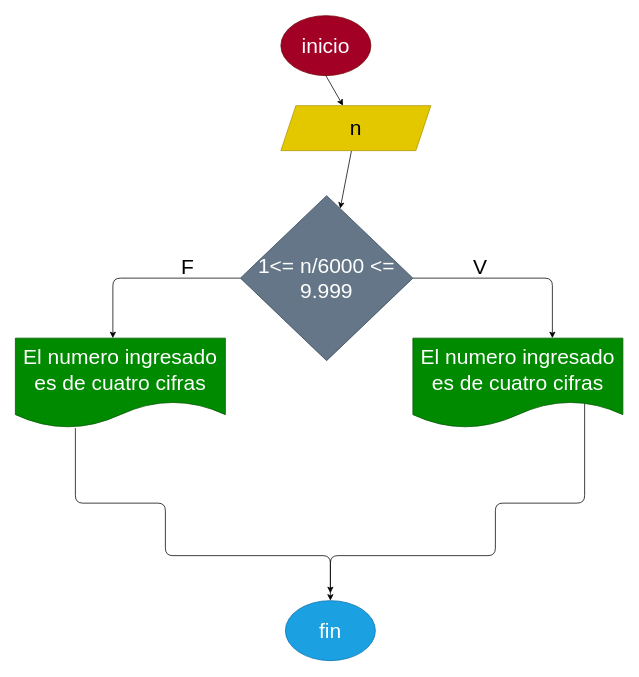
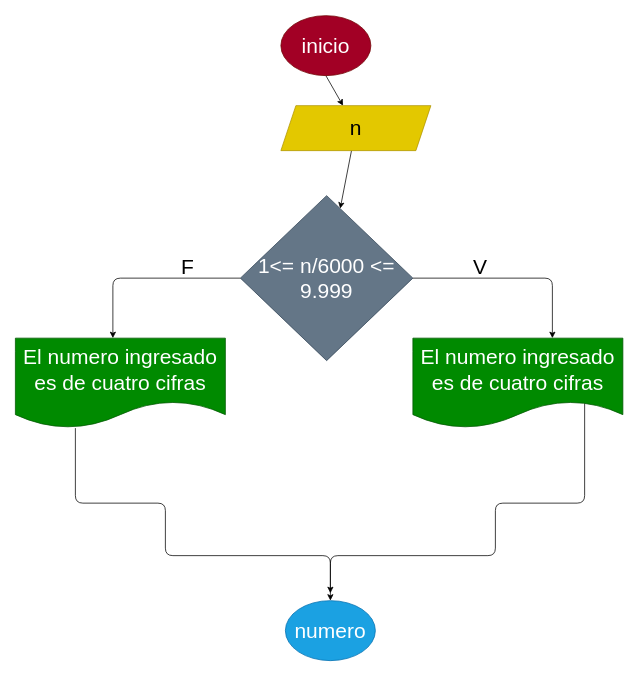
node "fin": label "fin" -> "numero"
